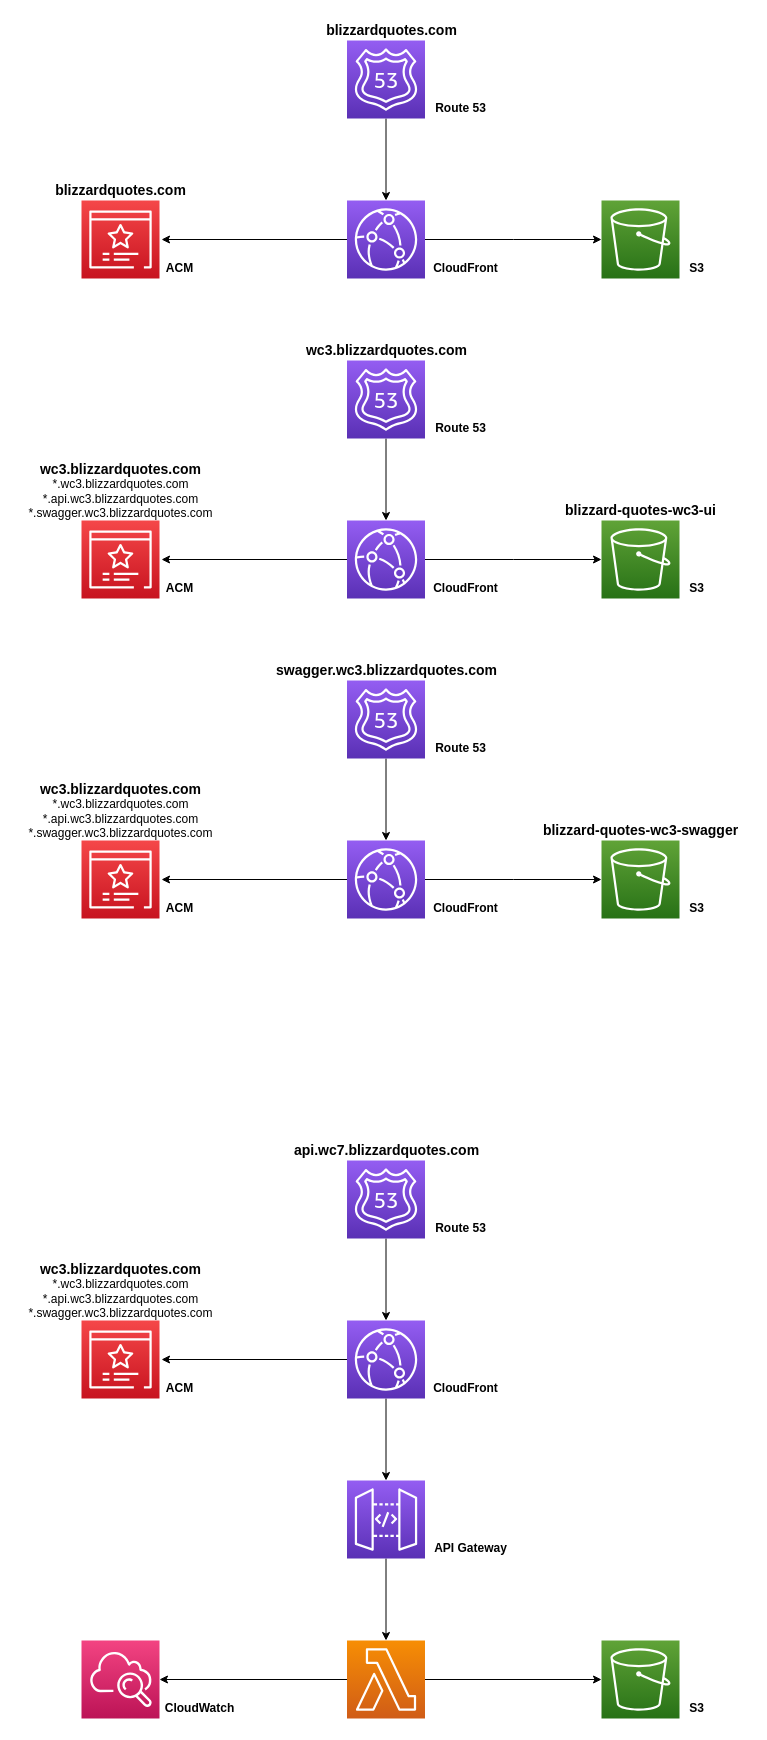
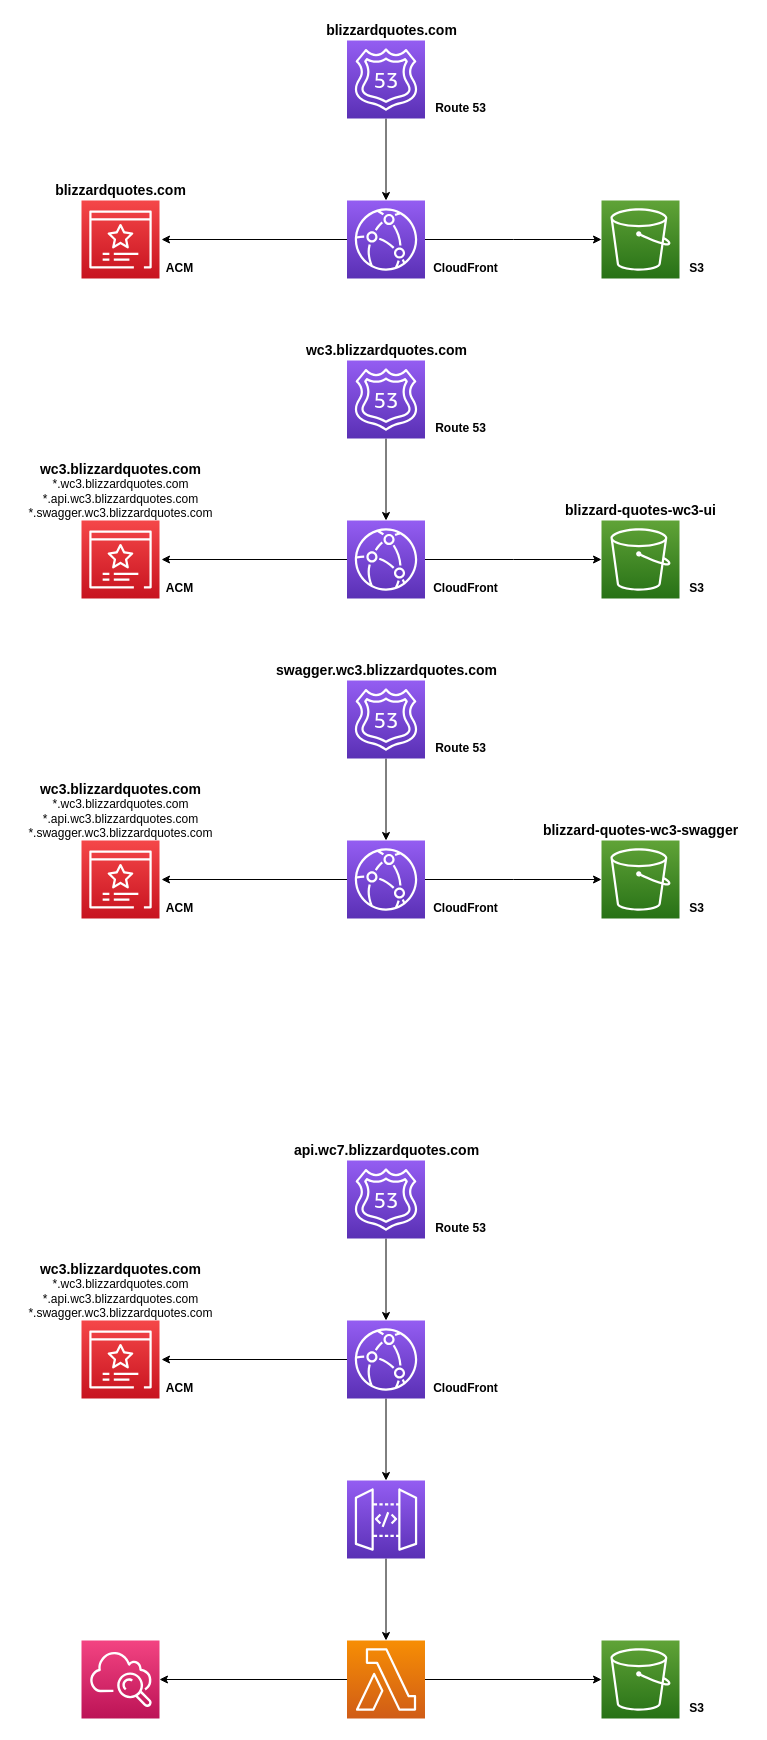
node "API Gateway": removed
node "CloudWatch": removed
